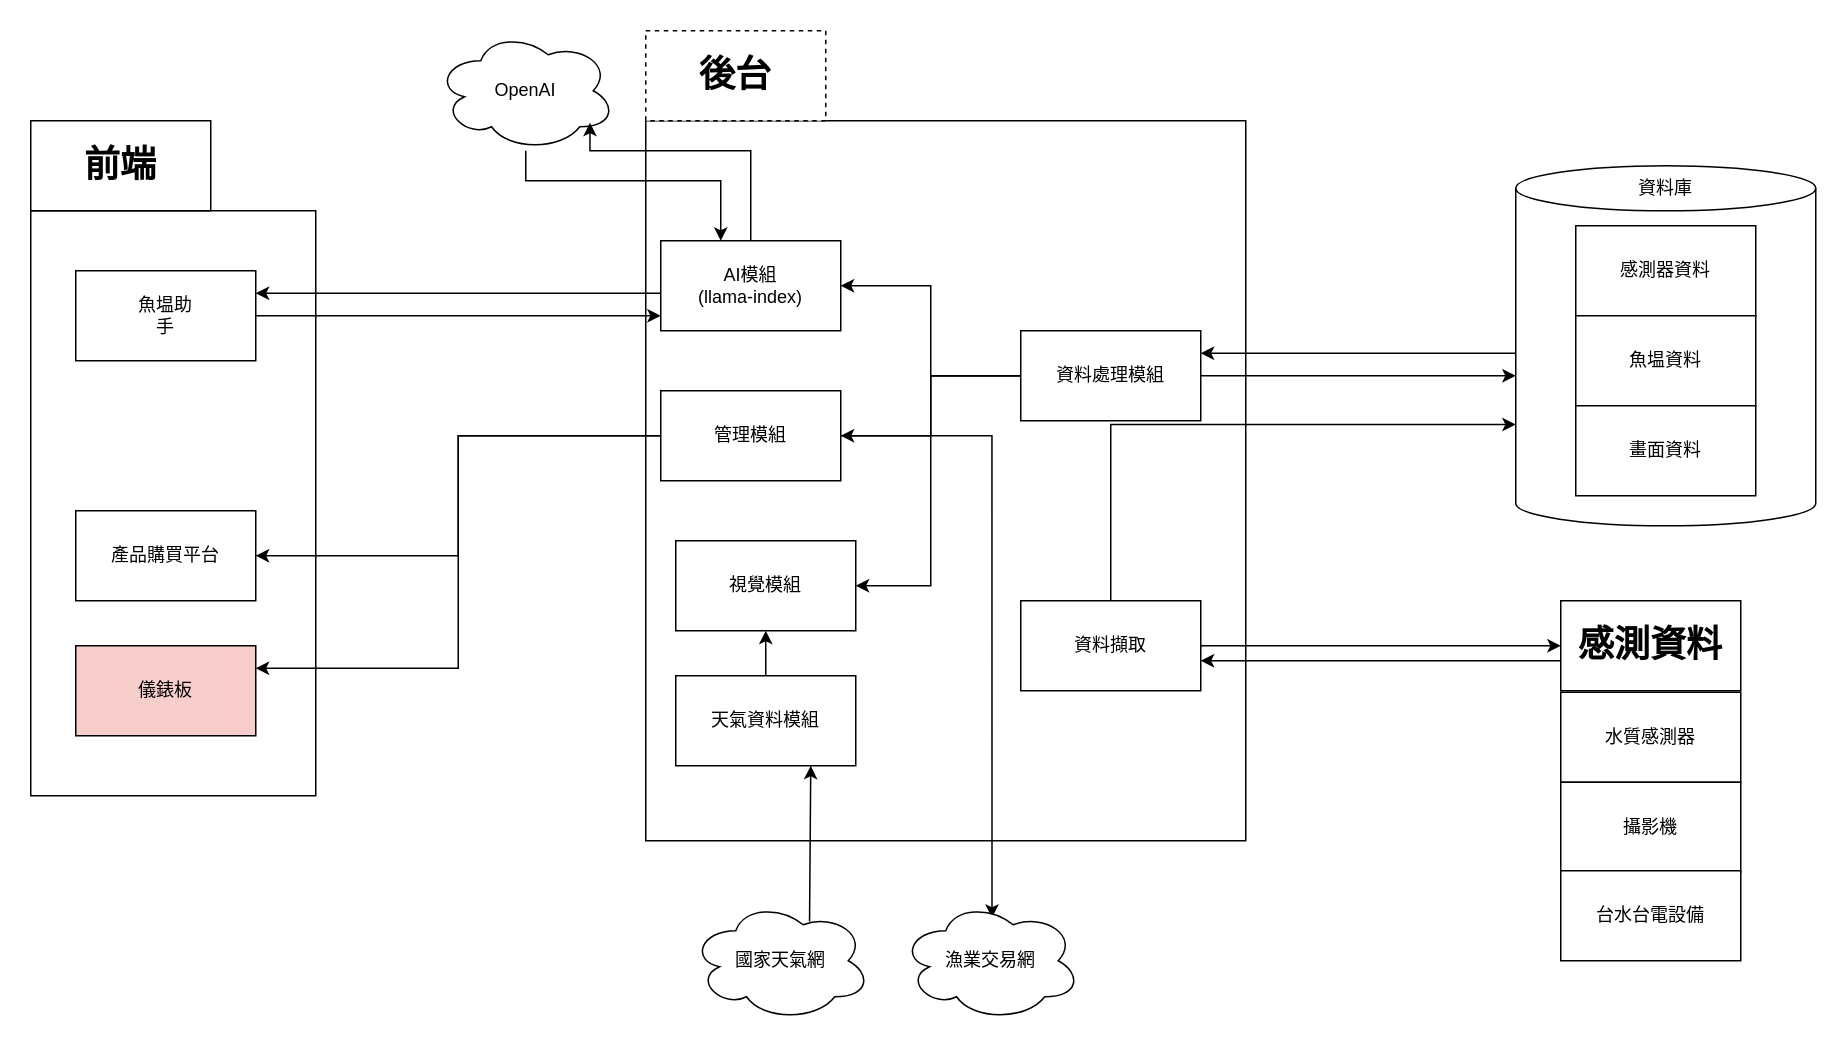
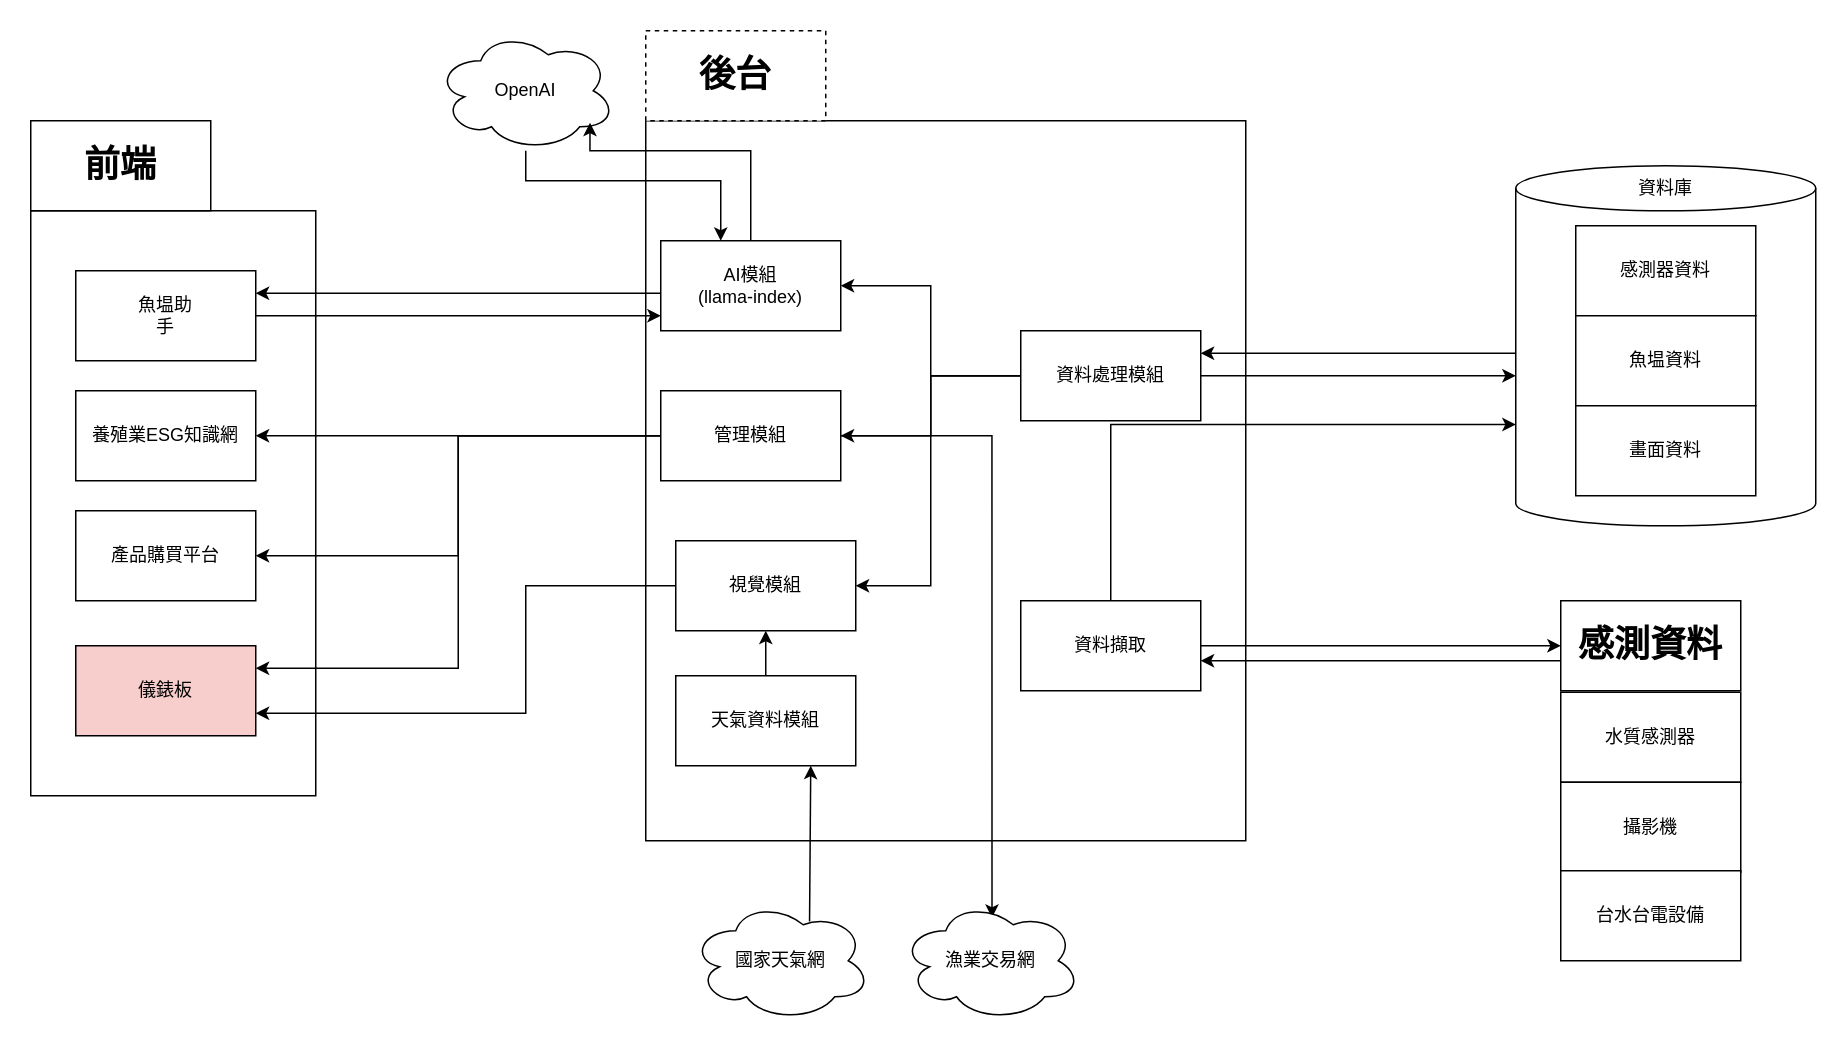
node "養殖業ESG知識網": added
edge "管理模組" -> "養殖業ESG知識網": added
edge "視覺模組" -> "儀錶板": added
